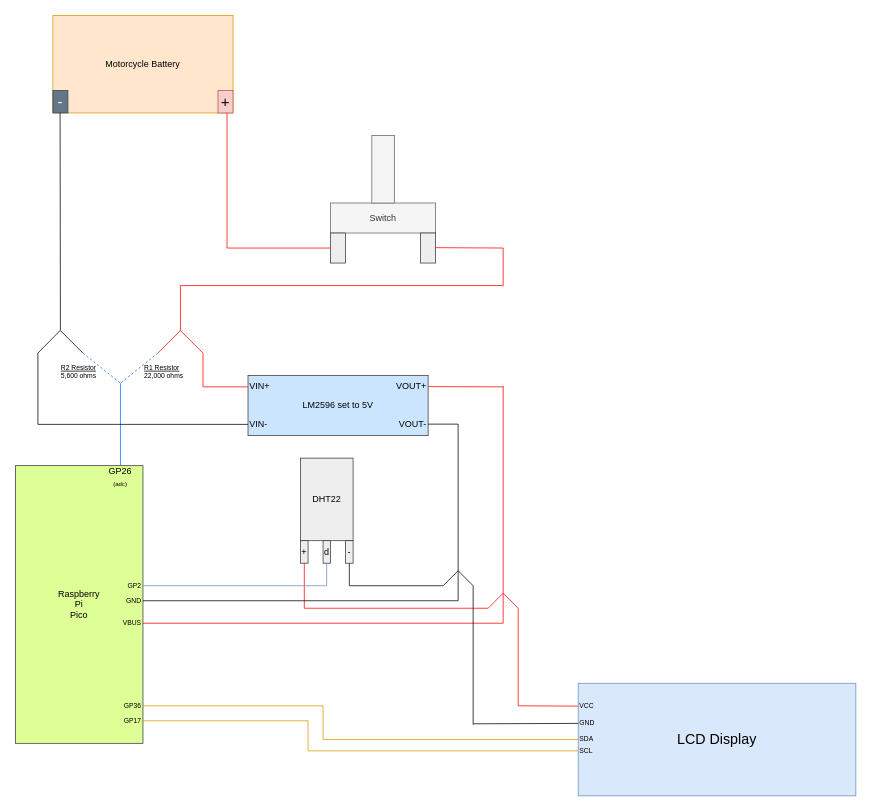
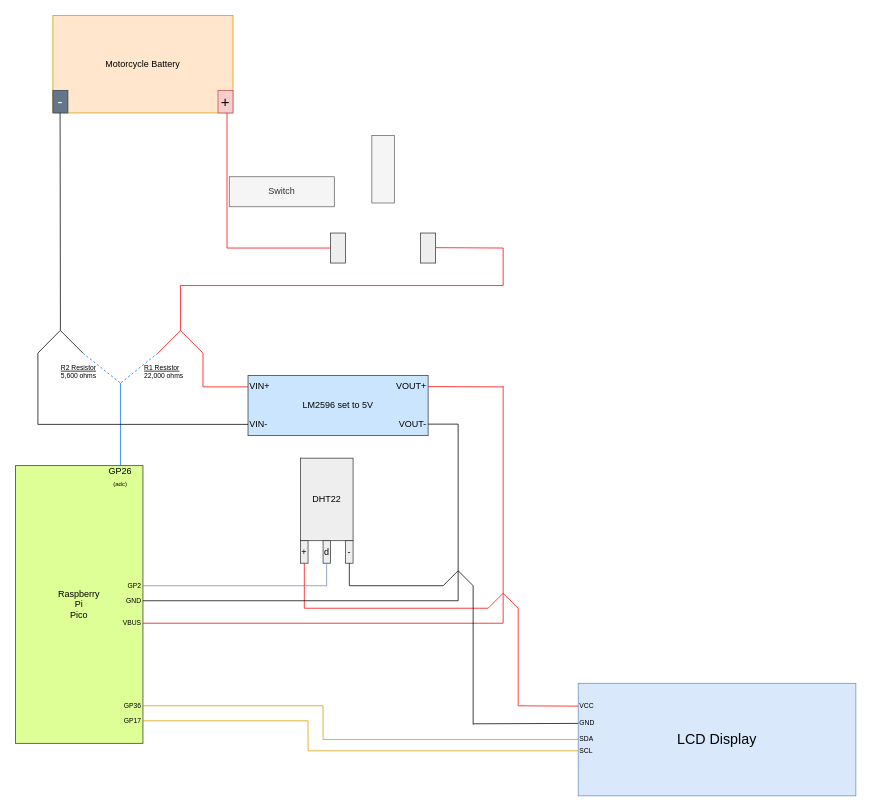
node "Switch": moved (383, 218) -> (282, 192)
